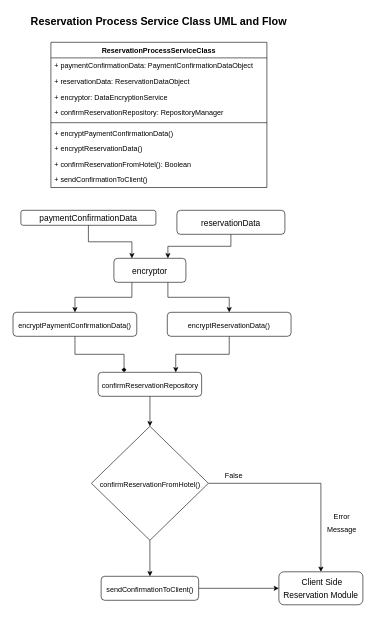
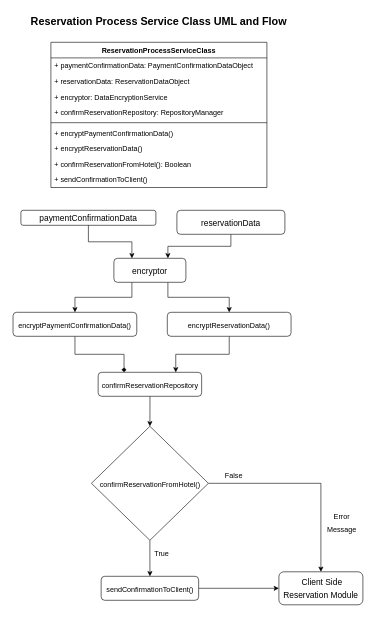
node "True": added
